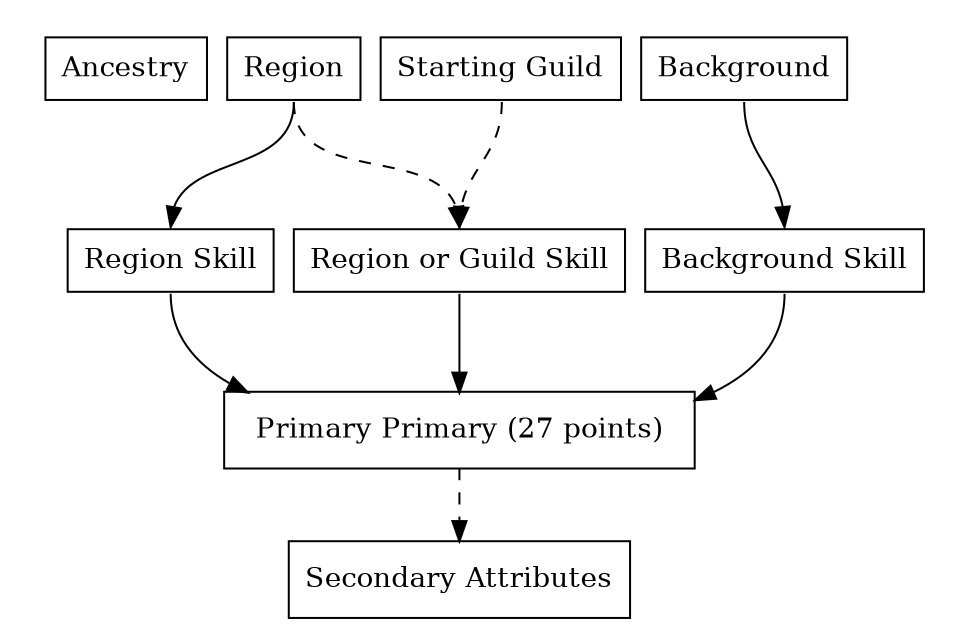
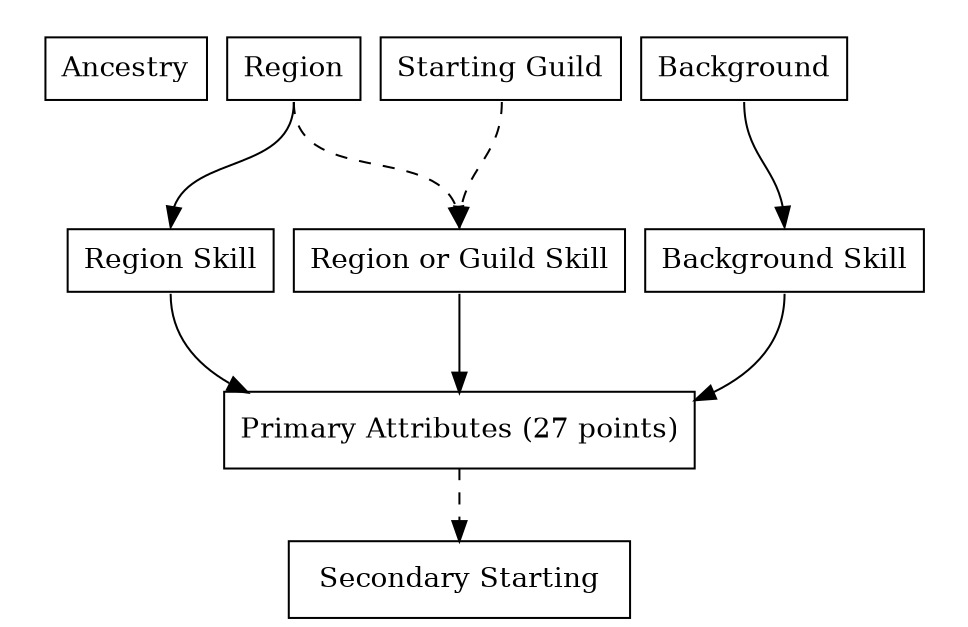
node "Primary Primary (27 points)": label "Primary Primary (27 points)" -> "Primary Attributes (27 points)"
node "Secondary Attributes": label "Secondary Attributes" -> "Secondary Starting"
